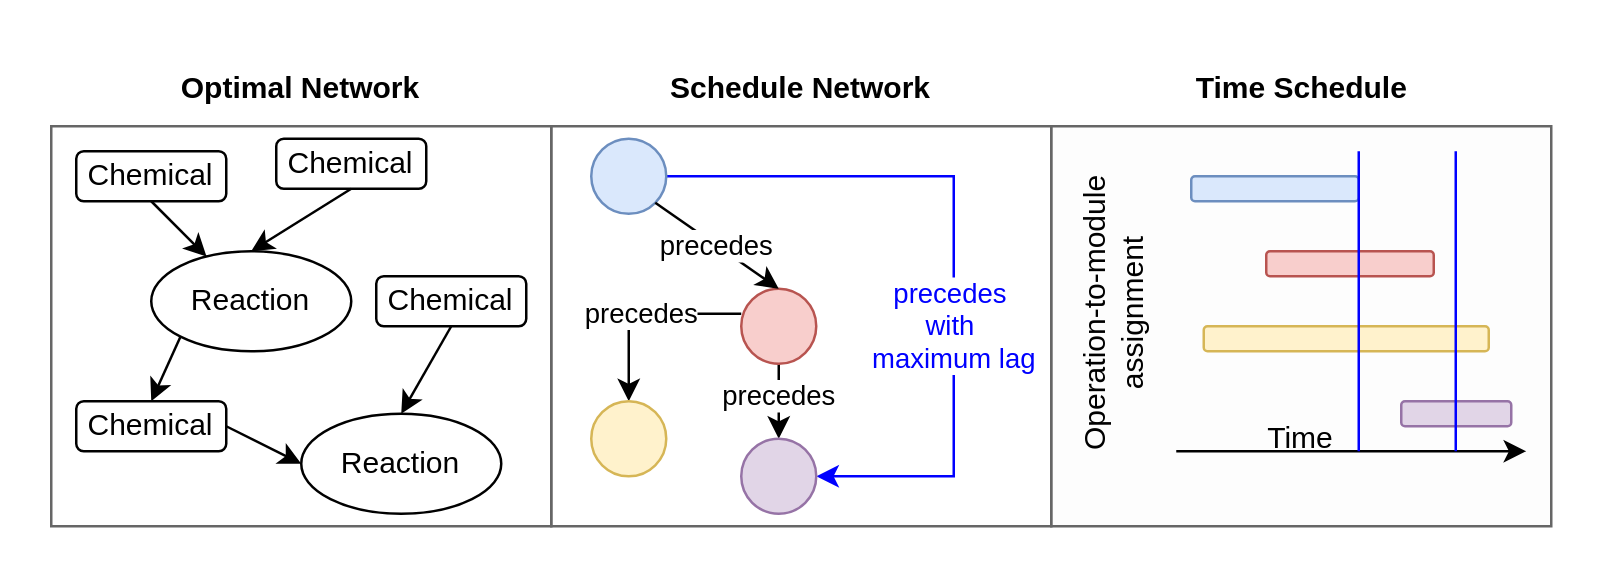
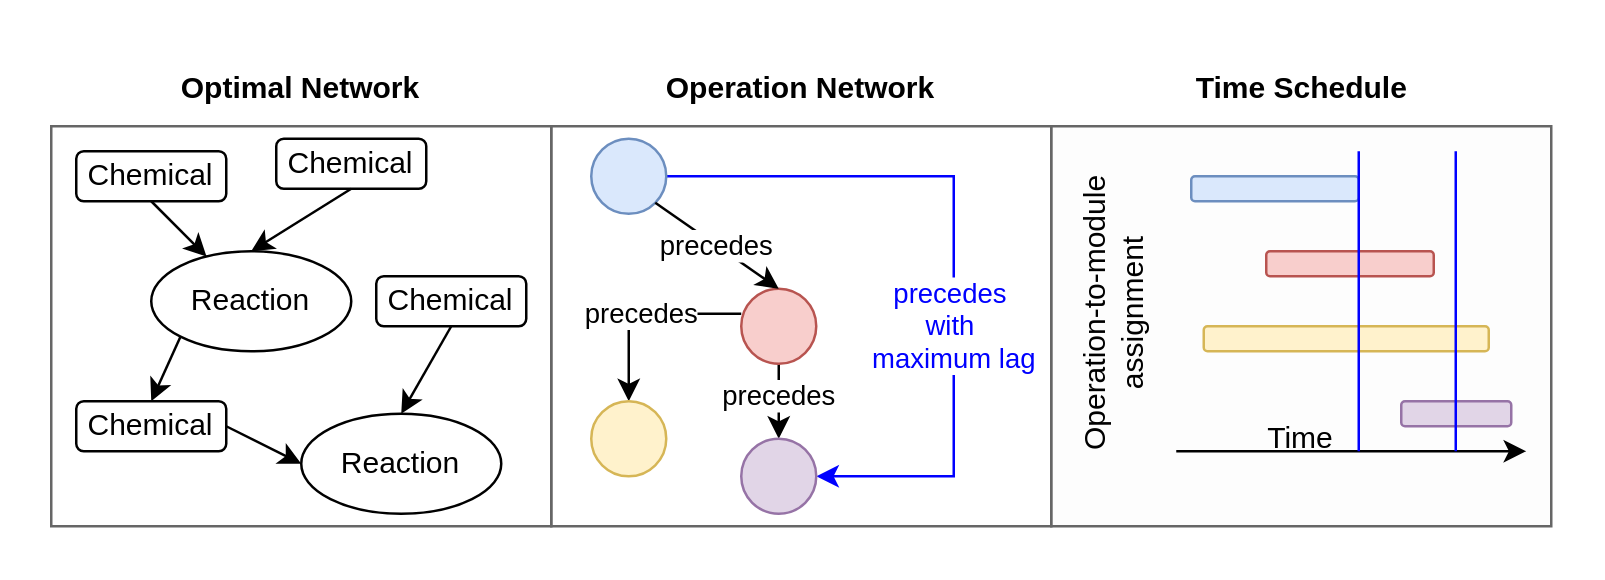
node "Schedule Network": label "Schedule Network" -> "Operation Network"
